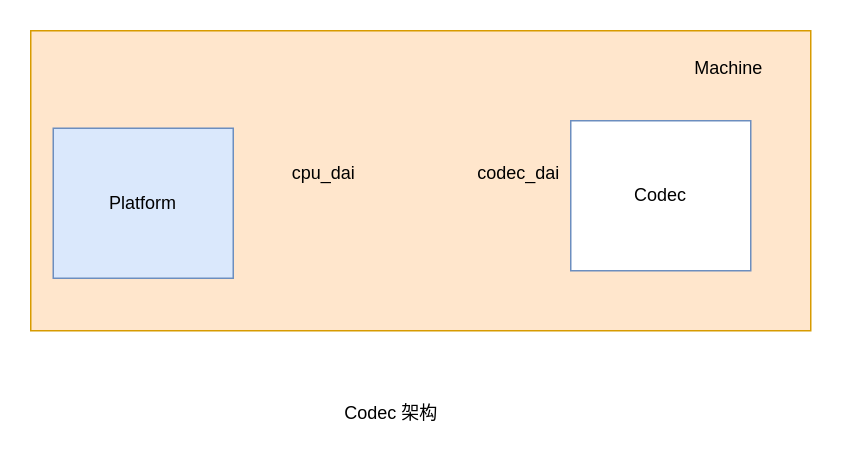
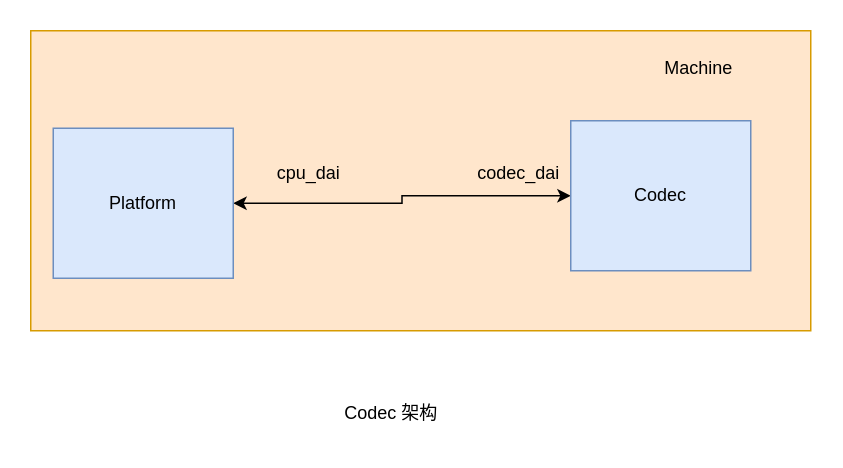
node "Machine": moved (728, 68) -> (698, 68)
node "cpu_dai": moved (323, 173) -> (308, 173)
node "Codec": fillcolor #ffffff -> #dae8fc
edge "Codec" -- "Platform": added
